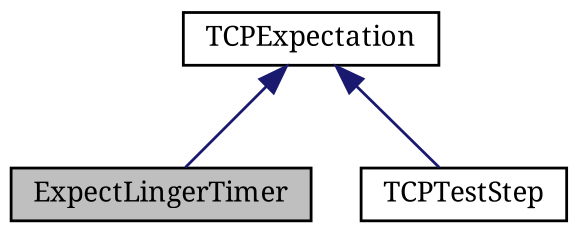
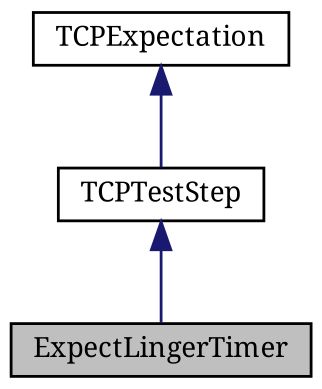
edge "ExpectLingerTimer" -> "TCPExpectation": now "ExpectLingerTimer" -> "TCPTestStep"
